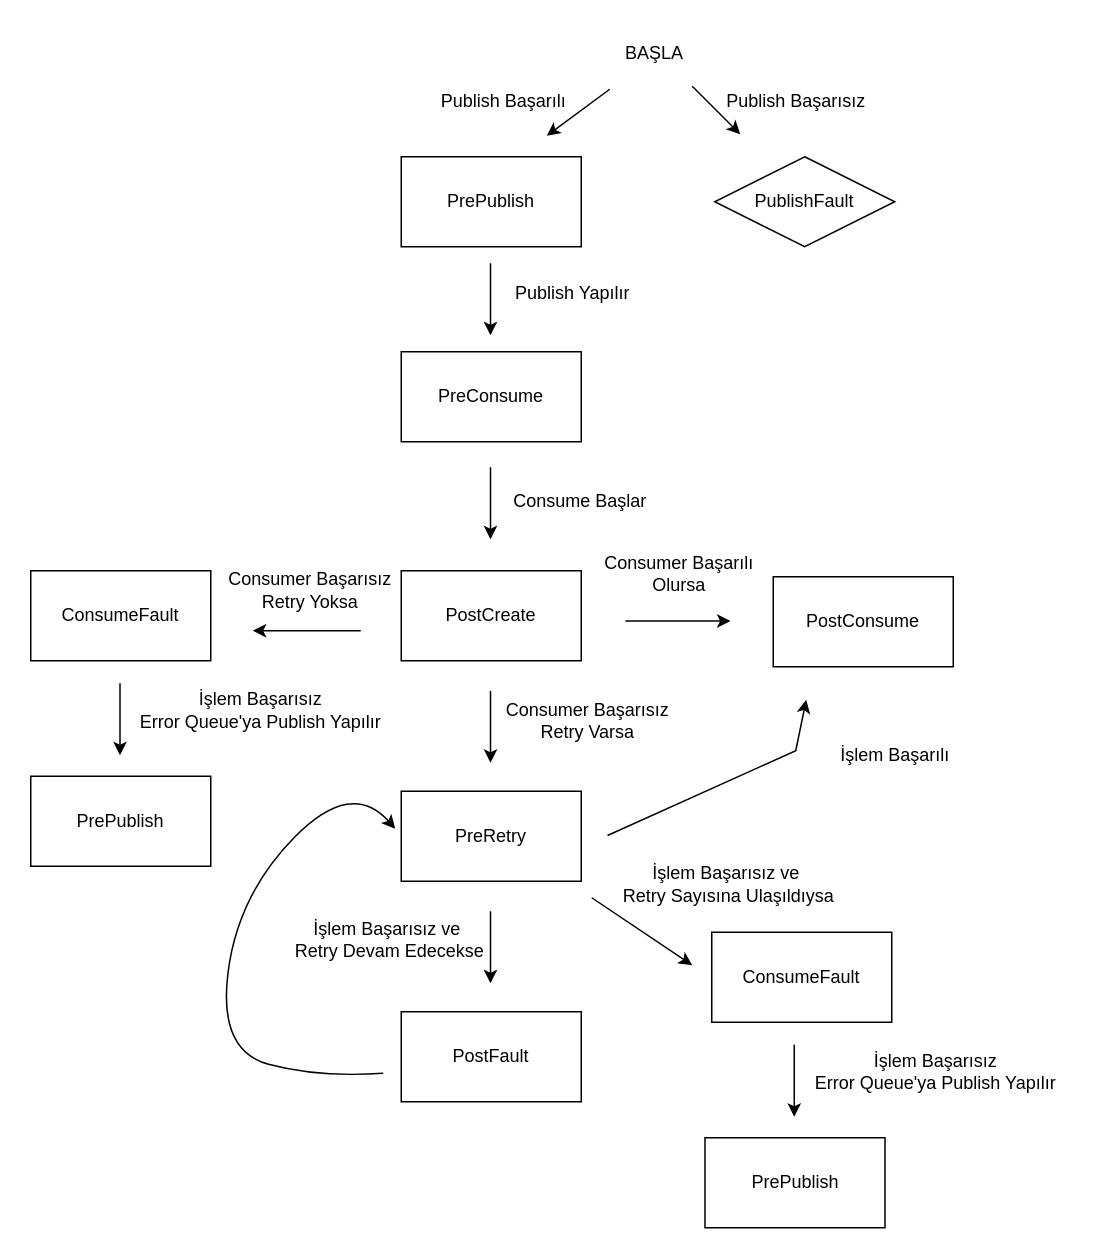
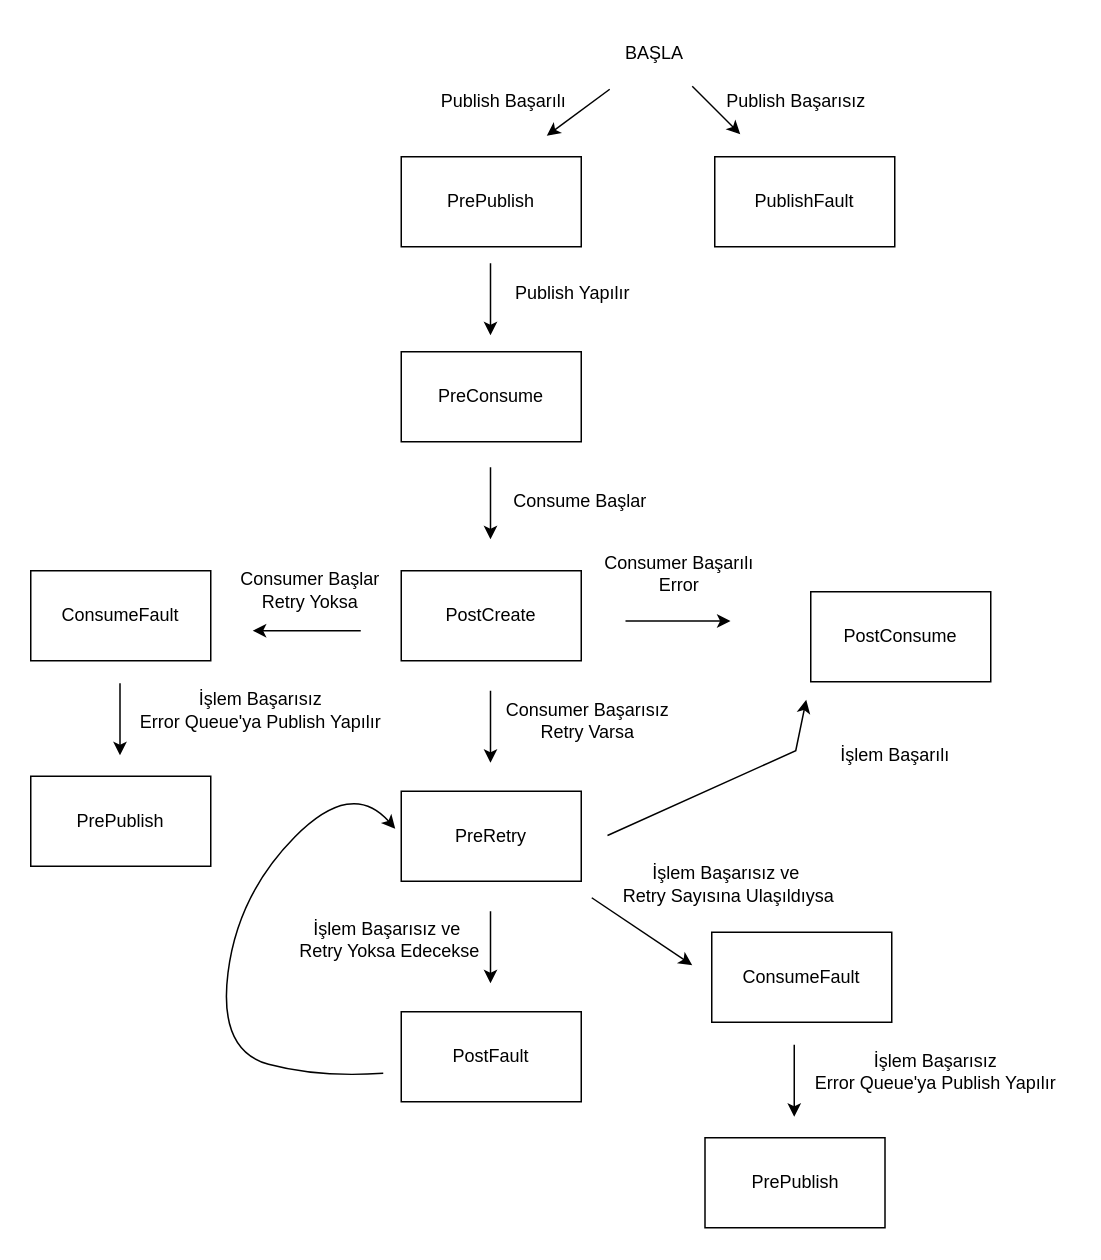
node "PublishFault": shape diamond -> rectangle
node "Consumer Başarılı Olursa": label "Consumer Başarılı Olursa" -> "Consumer Başarılı Error"
node "Consumer Başarısız Retry Yoksa": label "Consumer Başarısız Retry Yoksa" -> "Consumer Başlar Retry Yoksa"
node "PostConsume": moved (863, 622) -> (901, 637)
node "İşlem Başarısız ve Retry Devam Edecekse": label "İşlem Başarısız ve Retry Devam Edecekse" -> "İşlem Başarısız ve Retry Yoksa Edecekse"
